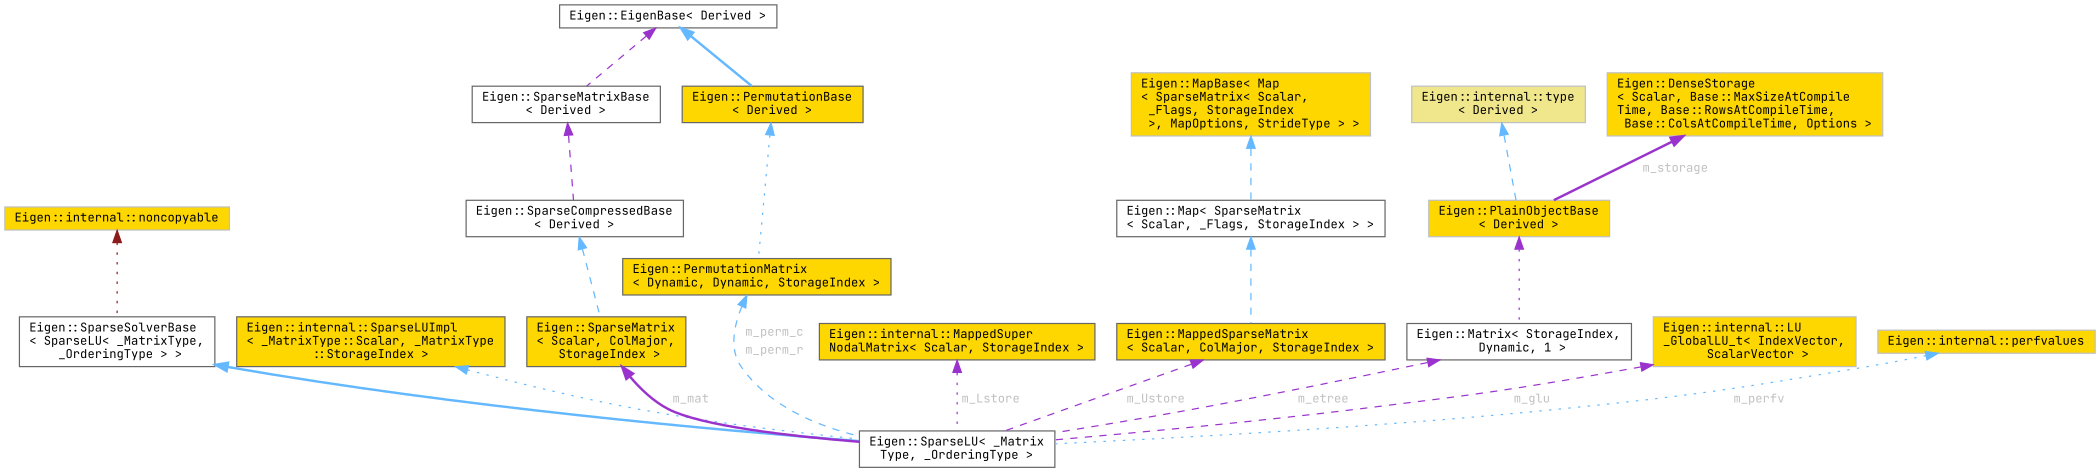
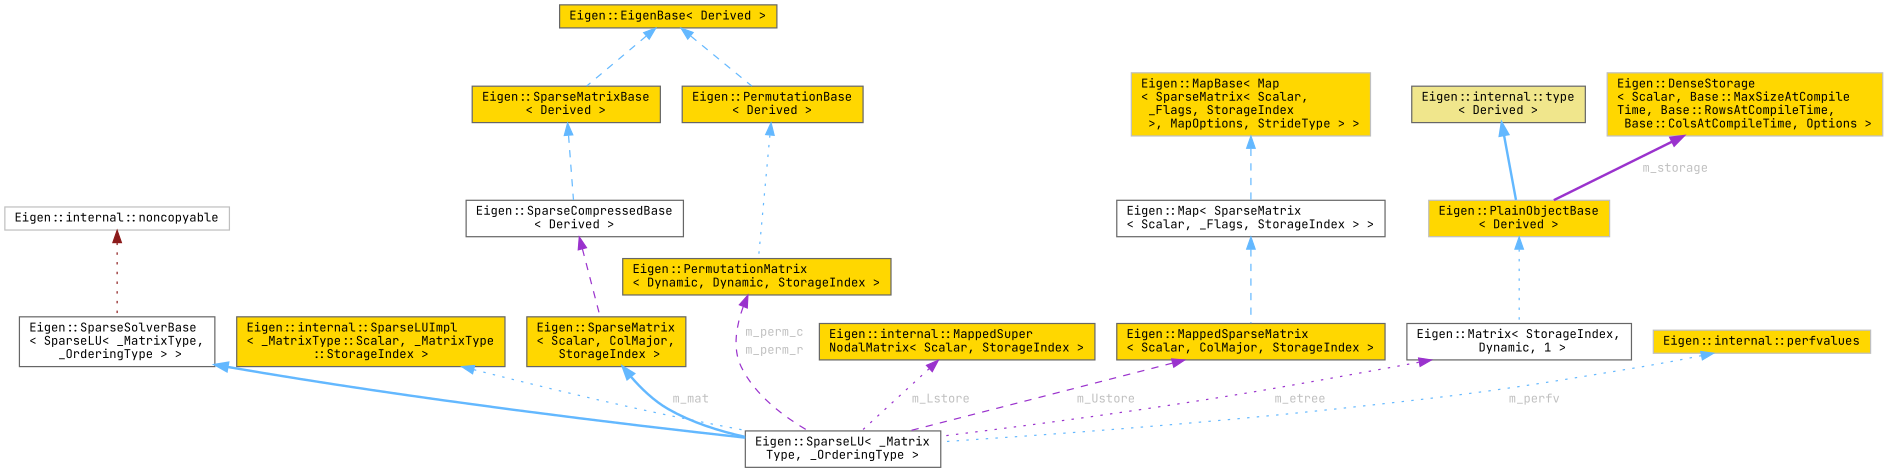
node "Eigen::EigenBase< Derived >": fillcolor white -> gold
edge "Eigen::SparseMatrixBase < Derived >" -> "Eigen::EigenBase< Derived >": color darkorchid3 -> steelblue1
edge "Eigen::PermutationBase < Derived >" -> "Eigen::EigenBase< Derived >": style bold -> dashed
node "Eigen::SparseMatrixBase < Derived >": fillcolor white -> gold
node "Eigen::internal::type < Derived >": color grey75 -> gray40
edge "Eigen::SparseCompressedBase < Derived >" -> "Eigen::SparseMatrixBase < Derived >": color darkorchid3 -> steelblue1
edge "Eigen::PlainObjectBase < Derived >" -> "Eigen::internal::type < Derived >": style dashed -> bold
node "Eigen::internal::noncopyable": fillcolor gold -> white
edge "Eigen::SparseMatrix < Scalar, ColMajor, StorageIndex >" -> "Eigen::SparseCompressedBase < Derived >": color steelblue1 -> darkorchid3
edge "Eigen::Matrix< StorageIndex, Dynamic, 1 >" -> "Eigen::PlainObjectBase < Derived >": color darkorchid3 -> steelblue1
node "Eigen::internal::LU _GlobalLU_t< IndexVector, ScalarVector >": removed
edge "Eigen::SparseLU< _Matrix Type, _OrderingType >" -> "Eigen::PermutationMatrix < Dynamic, Dynamic, StorageIndex >": color steelblue1 -> darkorchid3
edge "Eigen::SparseLU< _Matrix Type, _OrderingType >" -> "Eigen::Matrix< StorageIndex, Dynamic, 1 >": style dashed -> dotted
edge "Eigen::SparseLU< _Matrix Type, _OrderingType >" -> "Eigen::SparseMatrix < Scalar, ColMajor, StorageIndex >": color darkorchid3 -> steelblue1
